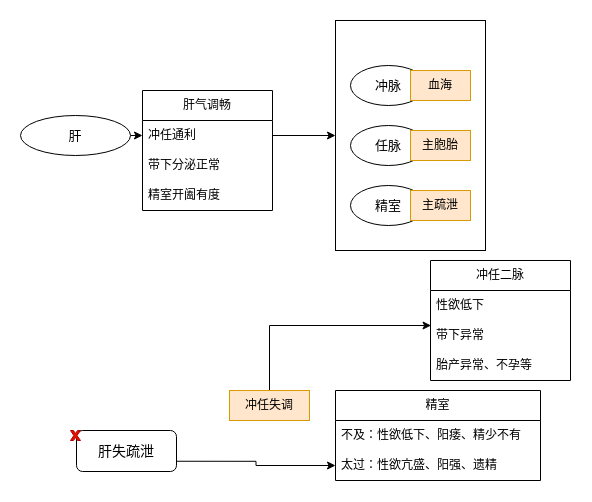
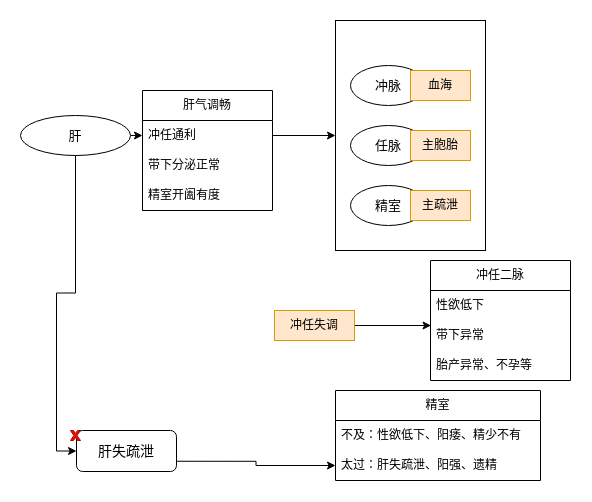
edge "肝" -> "肝失疏泄": added
node "冲任失调": moved (270, 406) -> (315, 326)
node "太过：性欲亢盛、阳强、遗精": label "太过：性欲亢盛、阳强、遗精" -> "太过：肝失疏泄、阳强、遗精"
